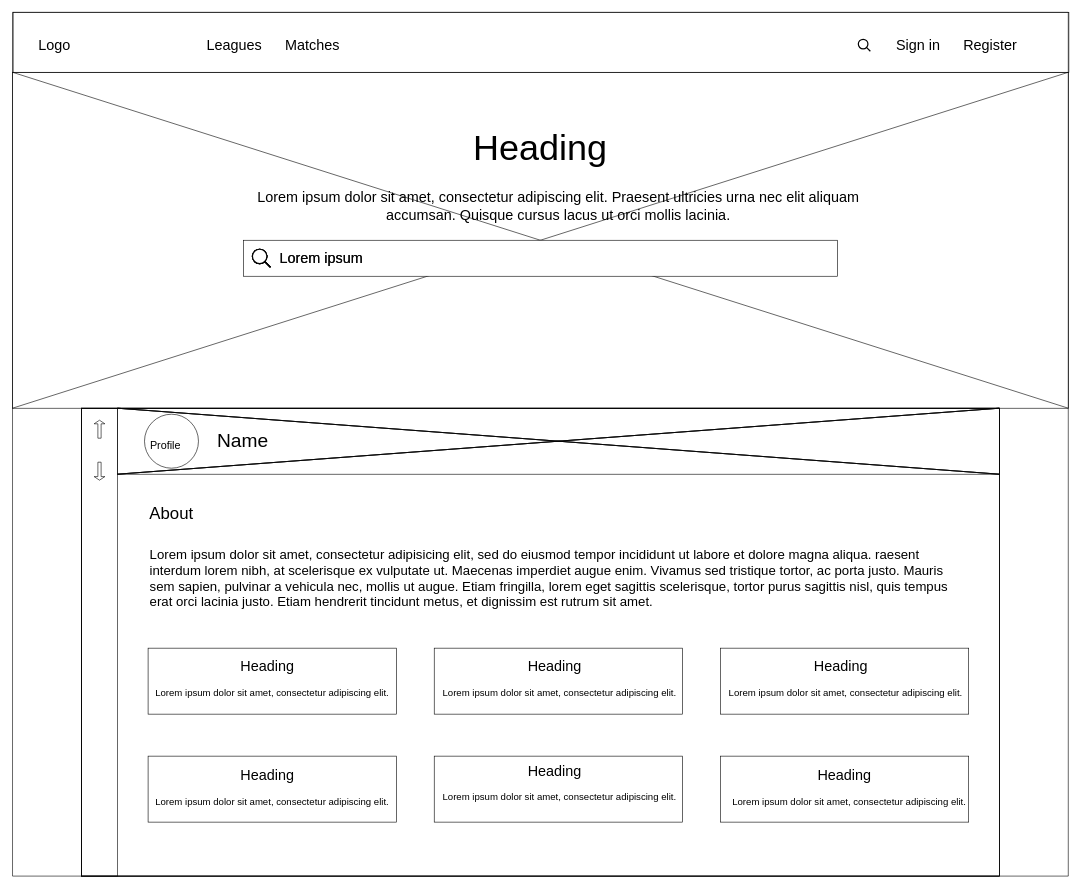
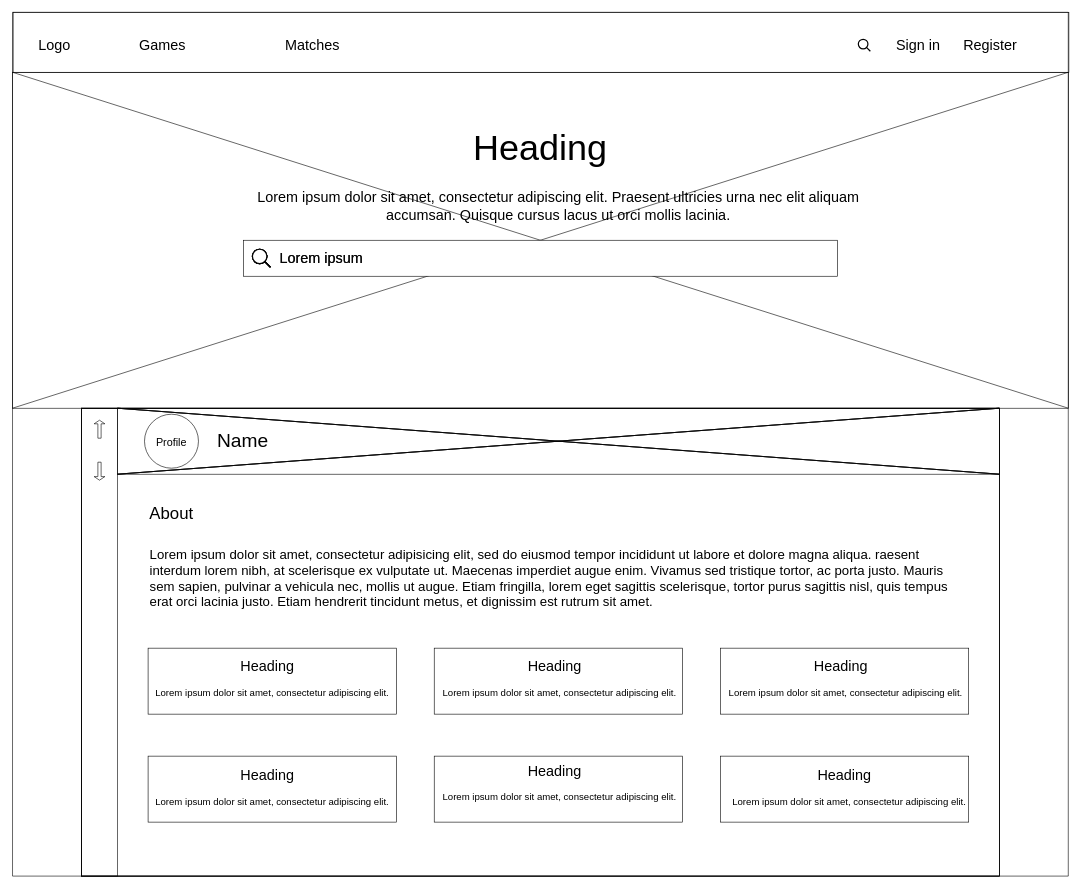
node "Games": added
node "Leagues": removed
node "Profile": moved (165, 443) -> (171, 440)
